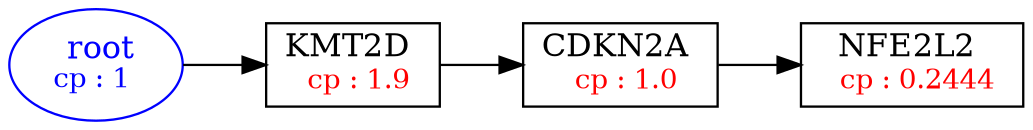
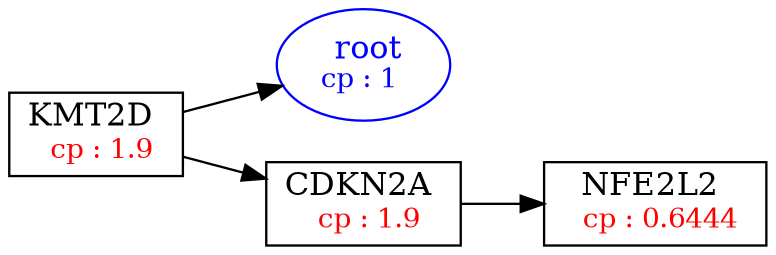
edge "root" -> "KMT2D": reversed
node "CDKN2A": text "cp : 1.0" -> "cp : 1.9"
node "NFE2L2": text "cp : 0.2444" -> "cp : 0.6444"
